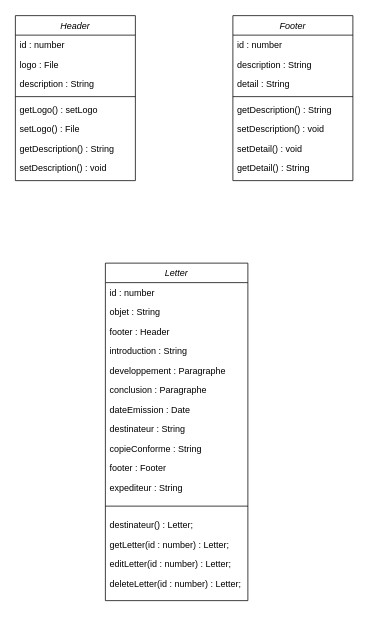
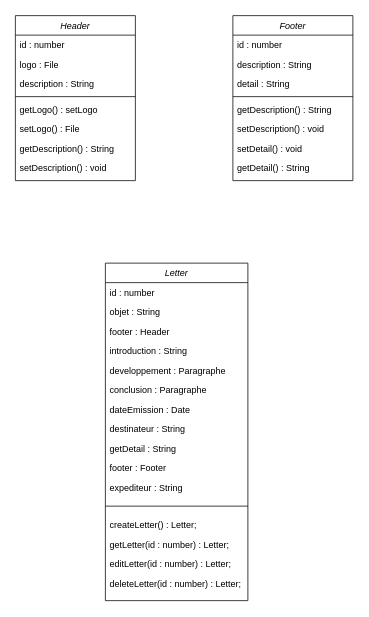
node "copieConforme : String": label "copieConforme : String" -> "getDetail : String"
node "destinateur() : Letter;": label "destinateur() : Letter;" -> "createLetter() : Letter;"
